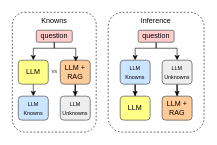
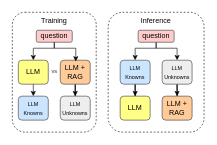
node "Knowns": label "Knowns" -> "Training"
